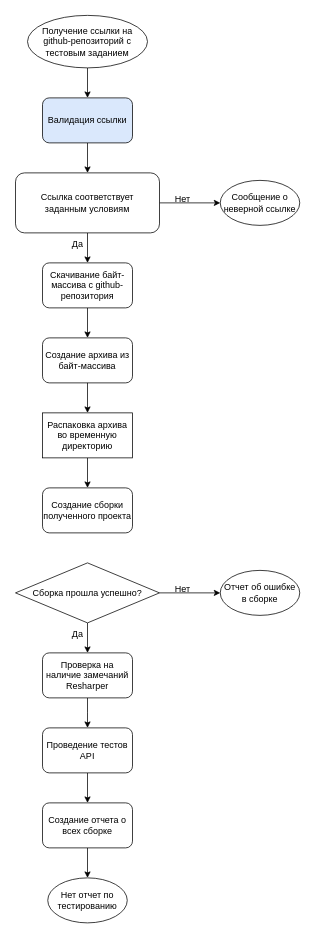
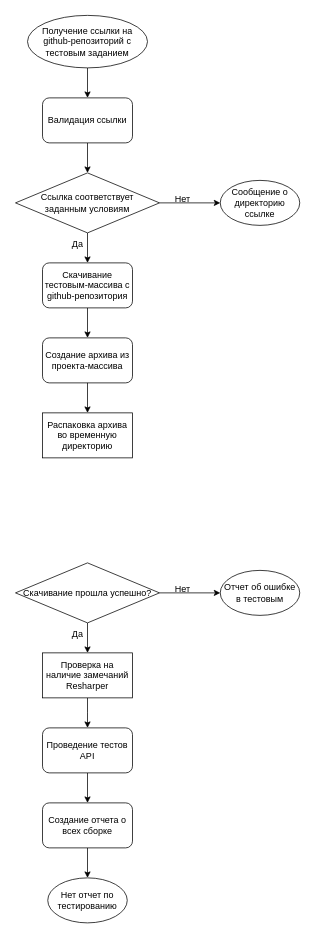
node "Валидация ссылки": fillcolor #dae8fc -> #ffffff
node "Ссылка соответствует заданным условиям": shape rounded rectangle -> diamond
node "Сообщение о неверной ссылке": label "Сообщение о неверной ссылке" -> "Сообщение о директорию ссылке"
node "Скачивание байт-массива с github-репозитория": label "Скачивание байт-массива с github-репозитория" -> "Скачивание тестовым-массива с github-репозитория"
node "Создание архива из байт-массива": label "Создание архива из байт-массива" -> "Создание архива из проекта-массива"
edge "Распаковка архива во временную директорию" -> "Создание сборки полученного проекта": removed
node "Создание сборки полученного проекта": removed
node "Сборка прошла успешно?": label "Сборка прошла успешно?" -> "Скачивание прошла успешно?"
node "Отчет об ошибке в сборке": label "Отчет об ошибке в сборке" -> "Отчет об ошибке в тестовым"
node "Проверка на наличие замечаний Resharper": shape rounded rectangle -> rectangle
